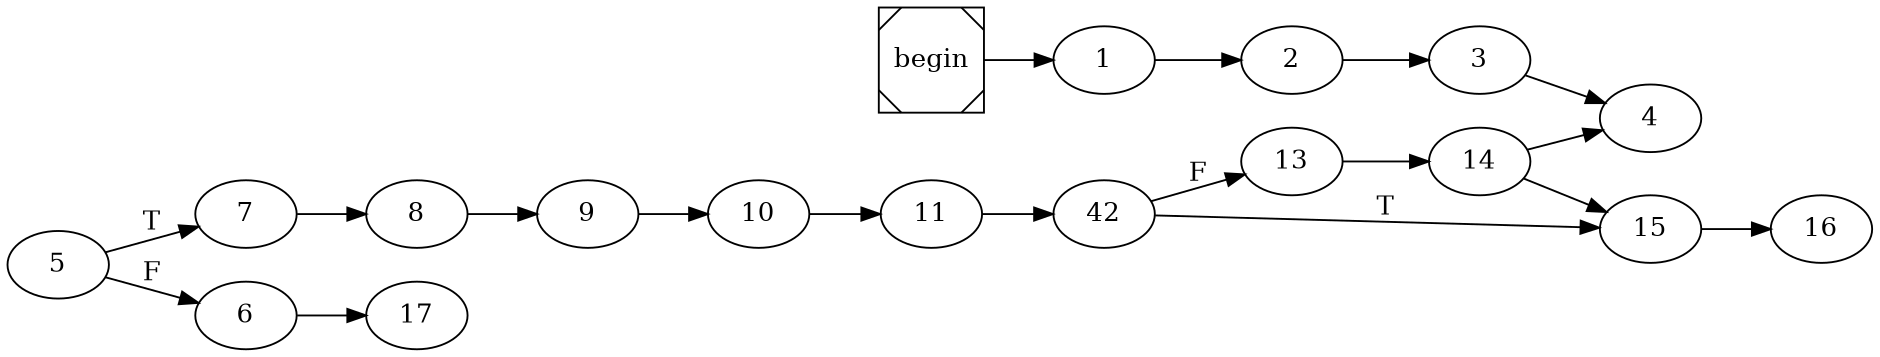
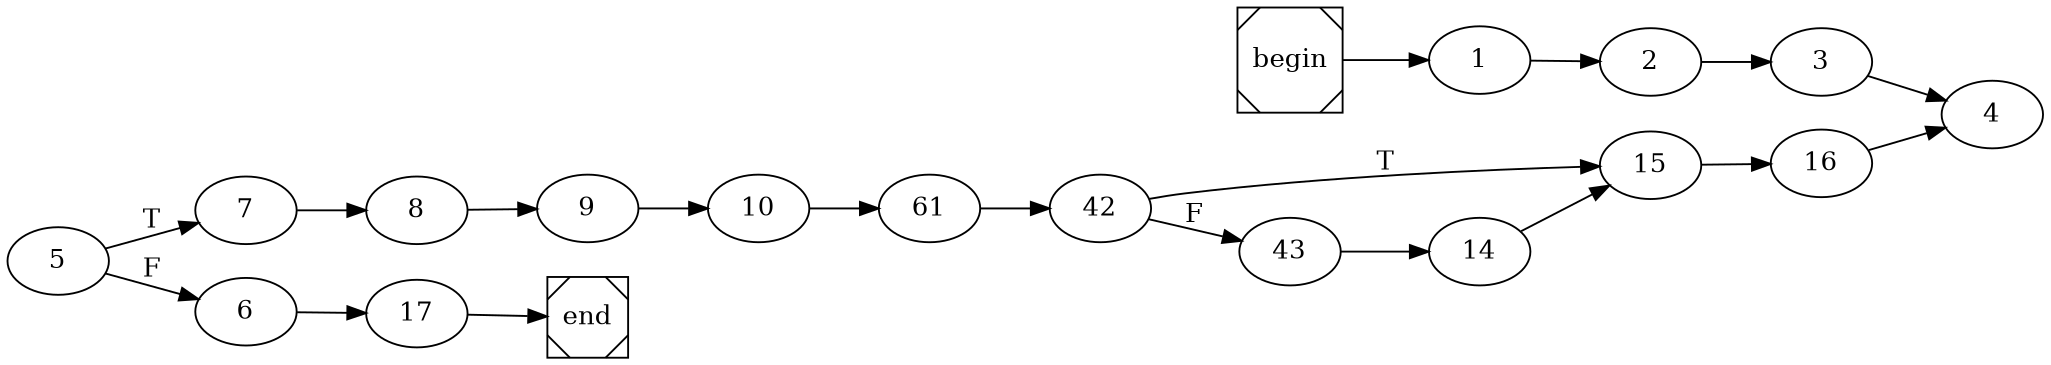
edge "14" -> "4": now "16" -> "4"
node "13": label "13" -> "43"
node "11": label "11" -> "61"
node "end": added
